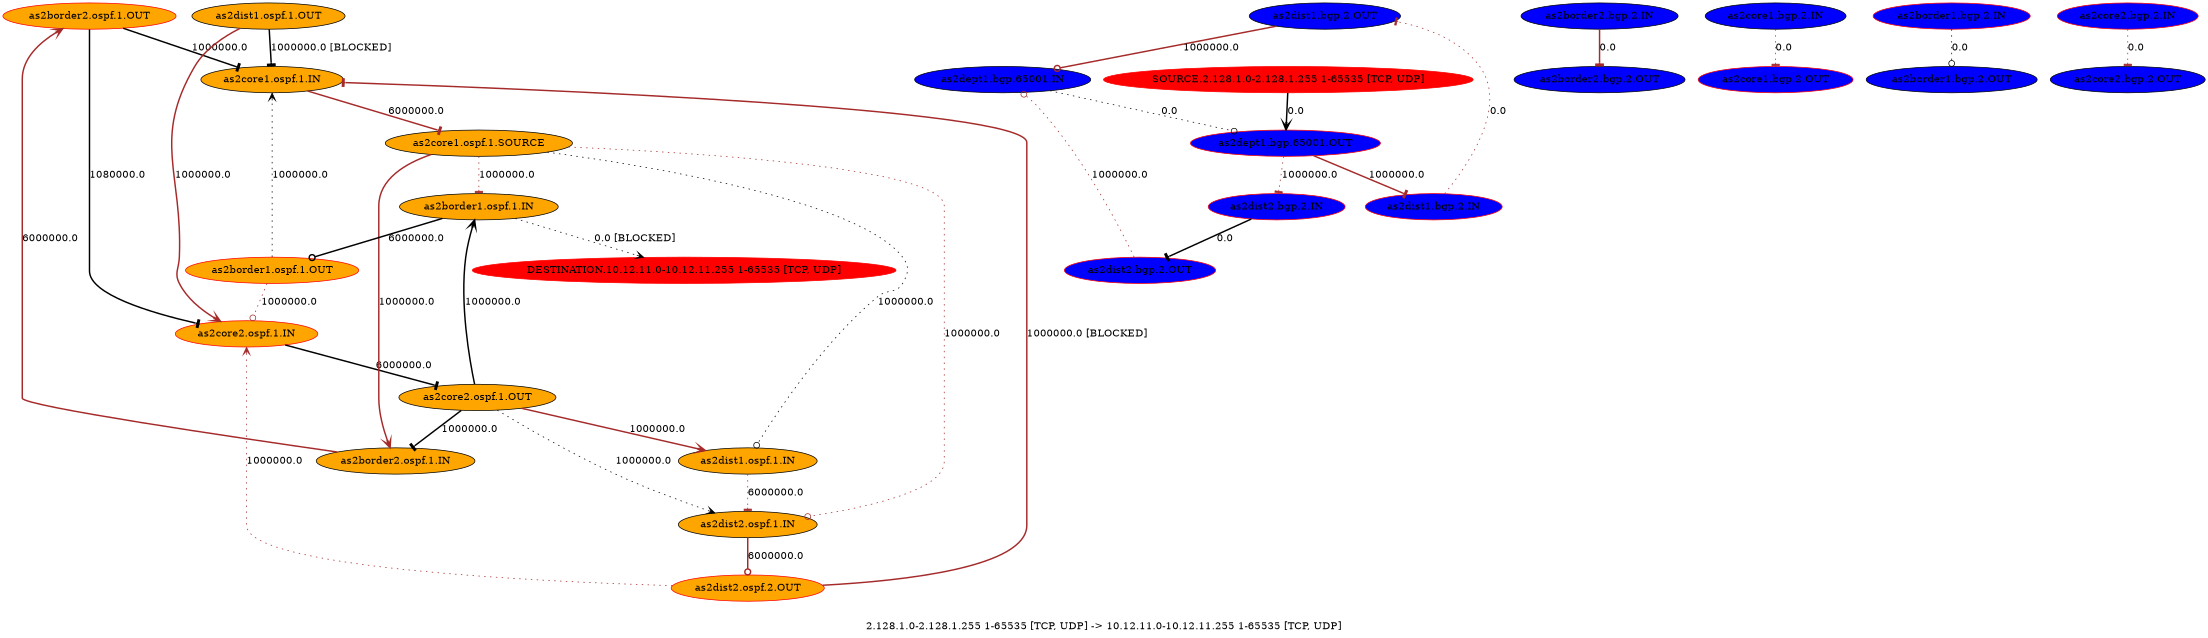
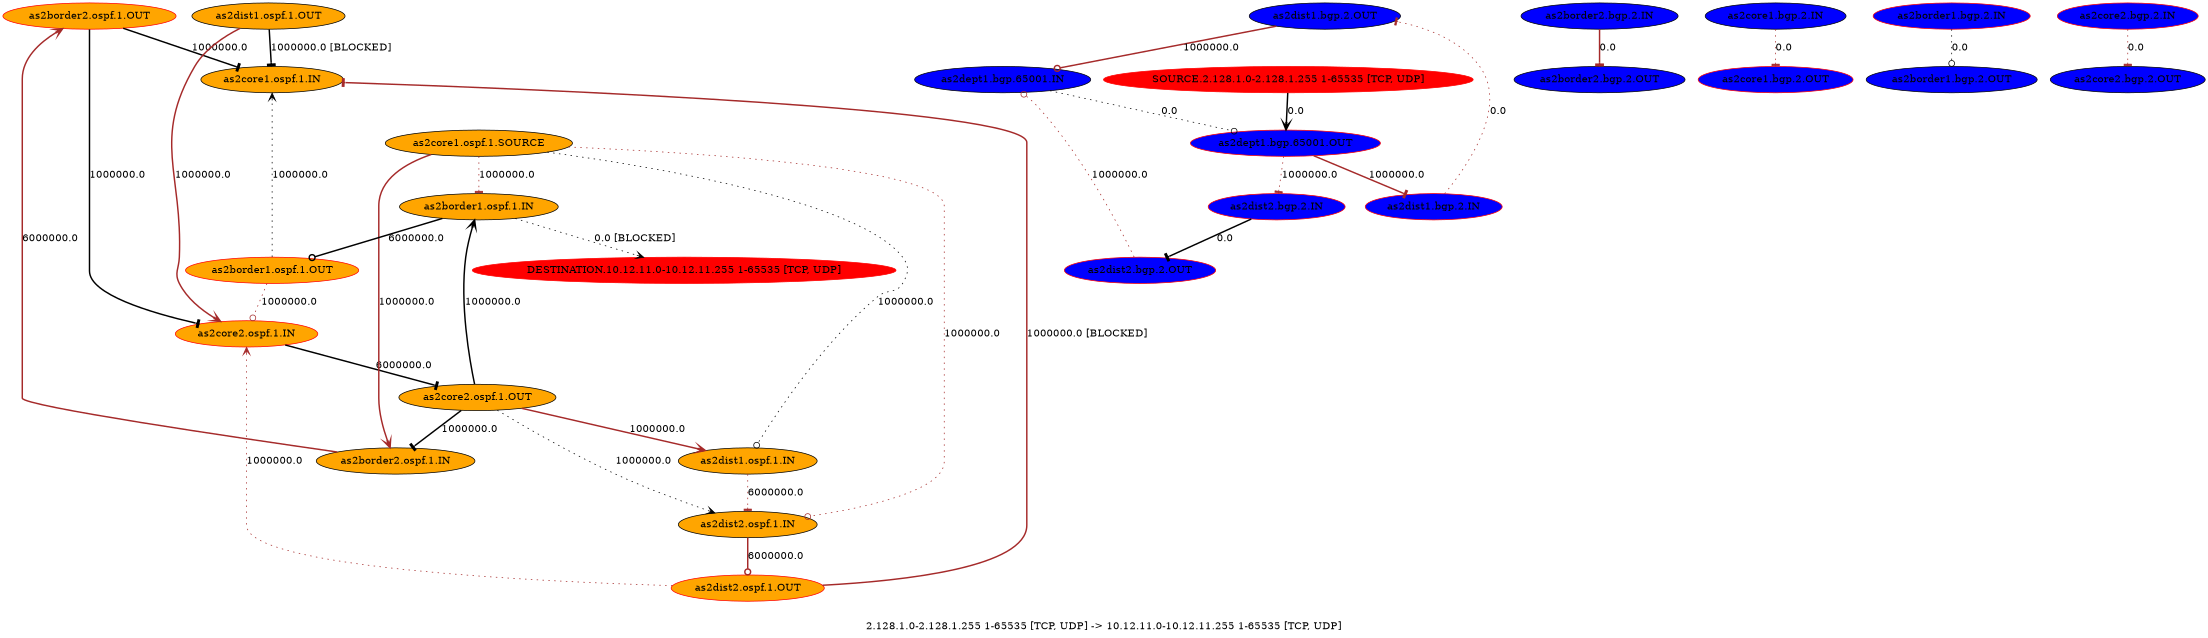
edge "as2core1.ospf.1.IN" -> "as2core1.ospf.1.SOURCE": removed, label "6000000.0"
edge "as2border2.ospf.1.OUT" -> "as2core2.ospf.1.IN": label "1080000.0" -> "1000000.0"
node "as2dist2.ospf.2.OUT": label "as2dist2.ospf.2.OUT" -> "as2dist2.ospf.1.OUT"
